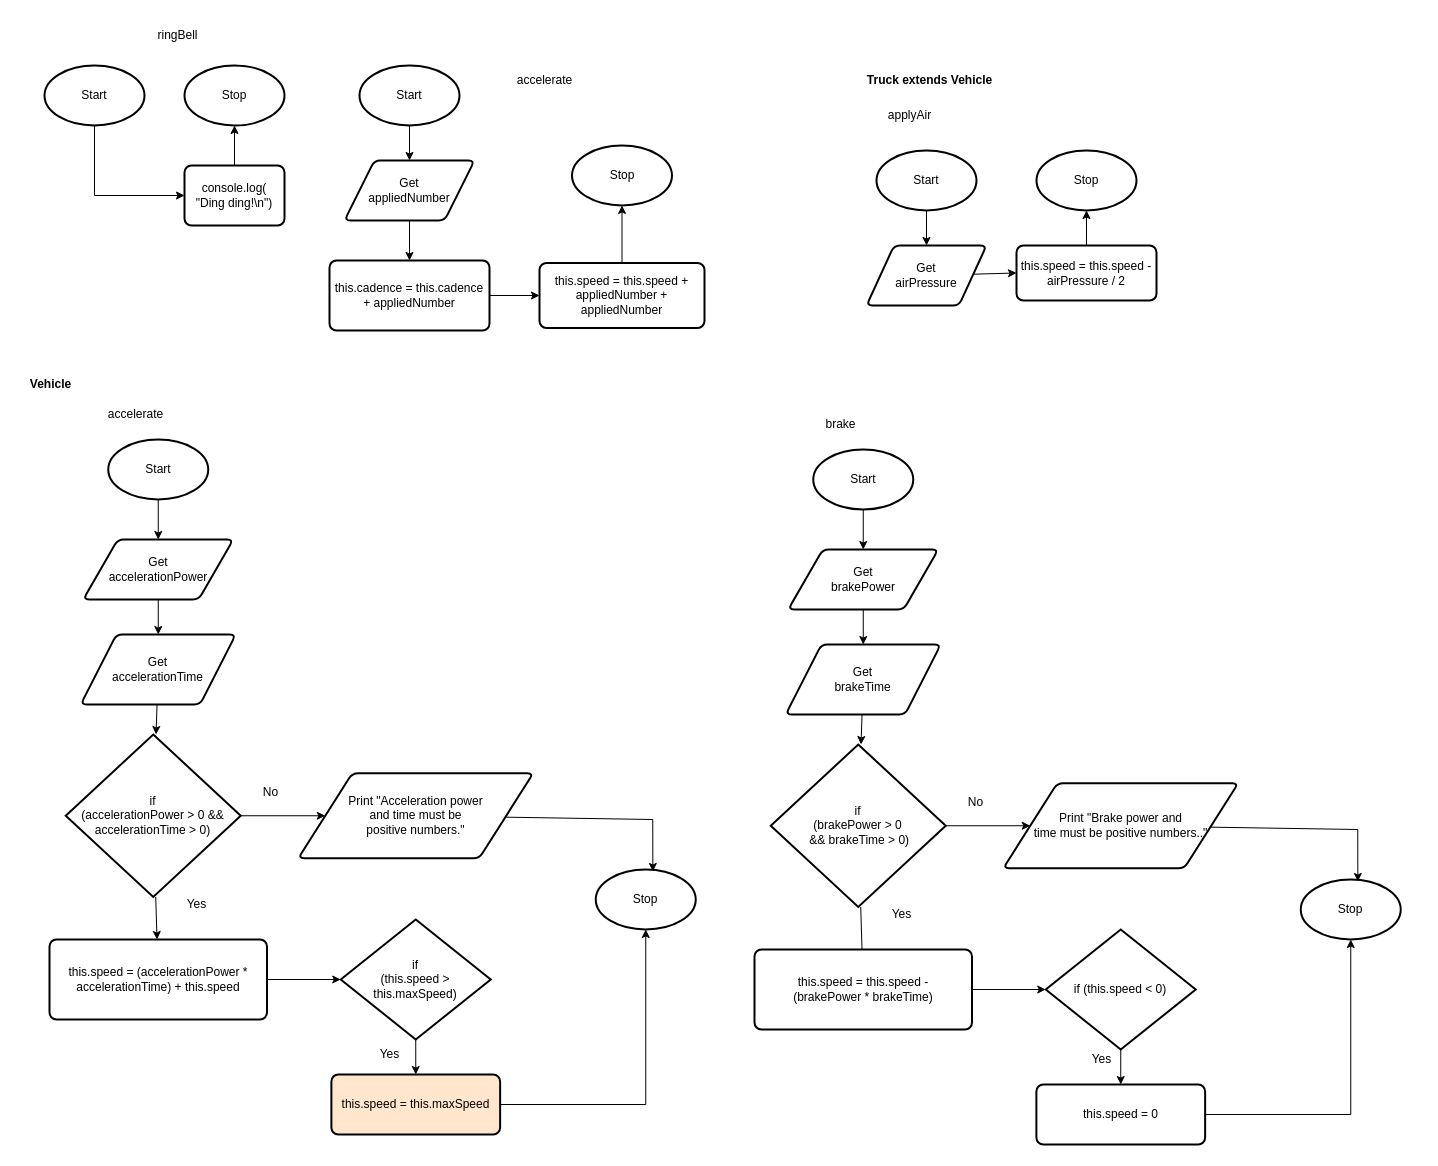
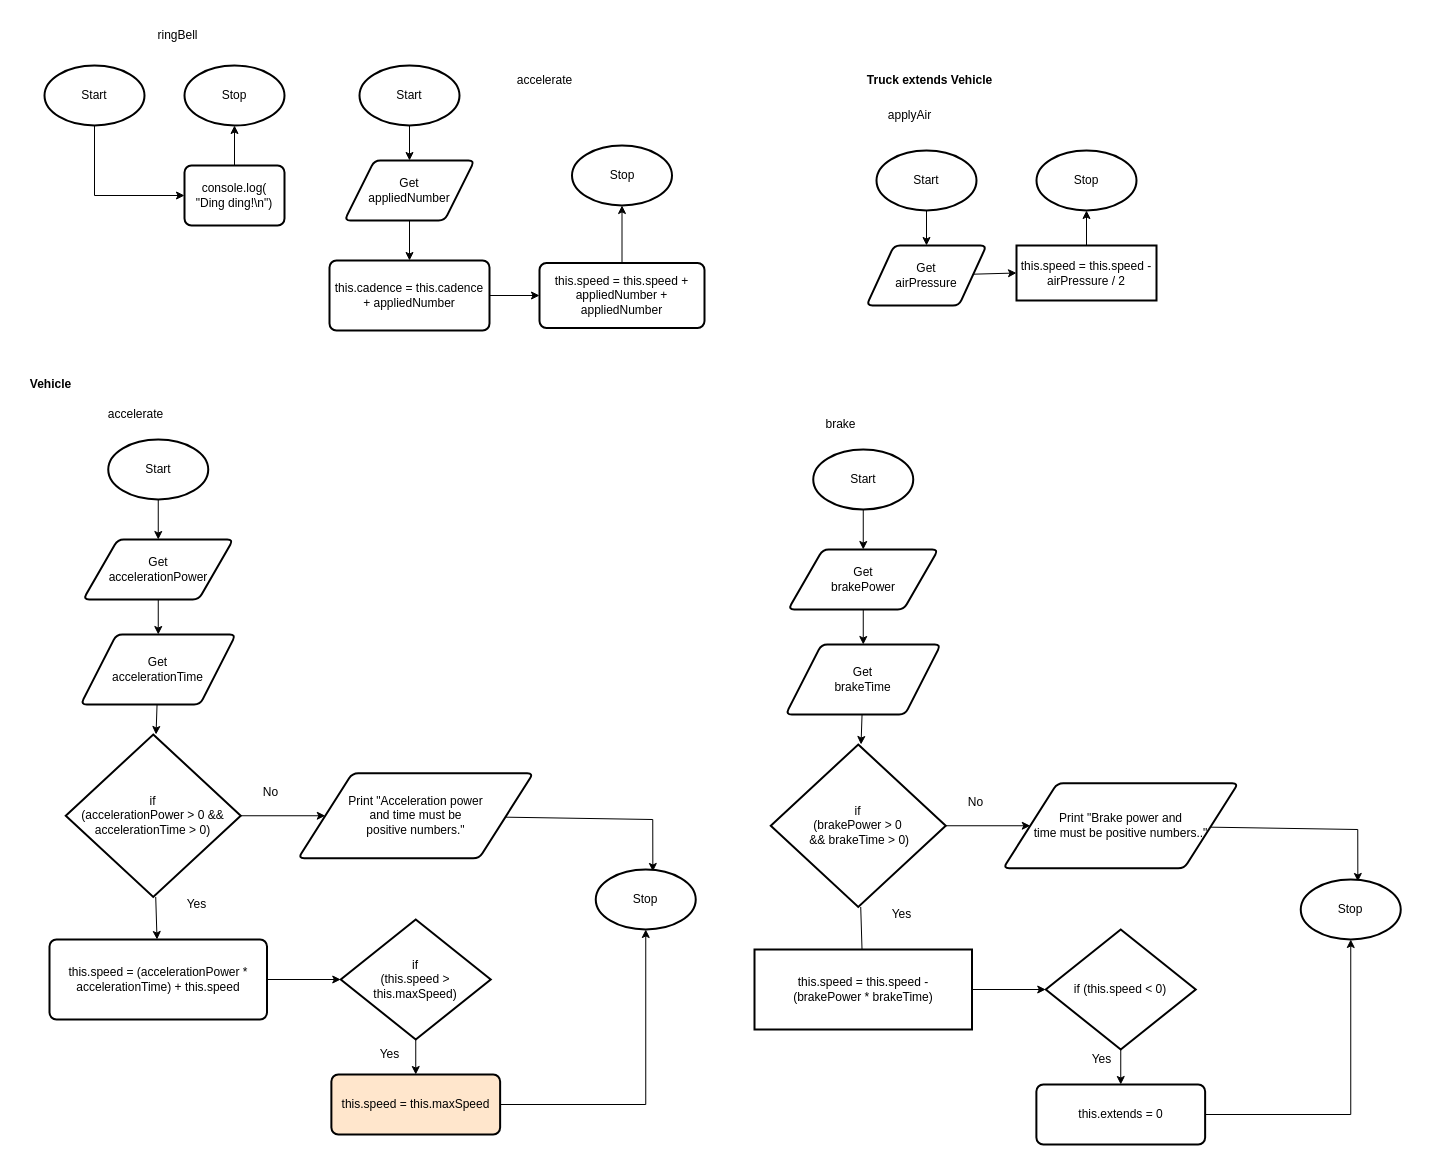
node "this.speed = this.speed - airPressure / 2": shape rounded rectangle -> rectangle
node "this.speed = this.speed - (brakePower * brakeTime)": shape rounded rectangle -> rectangle
node "this.speed = 0": label "this.speed = 0" -> "this.extends = 0"
